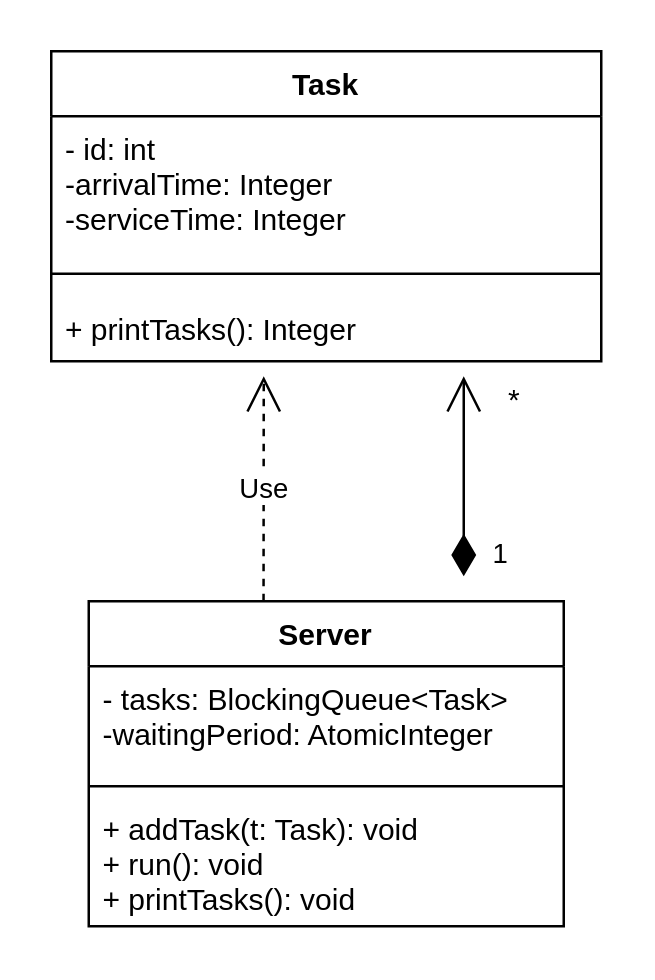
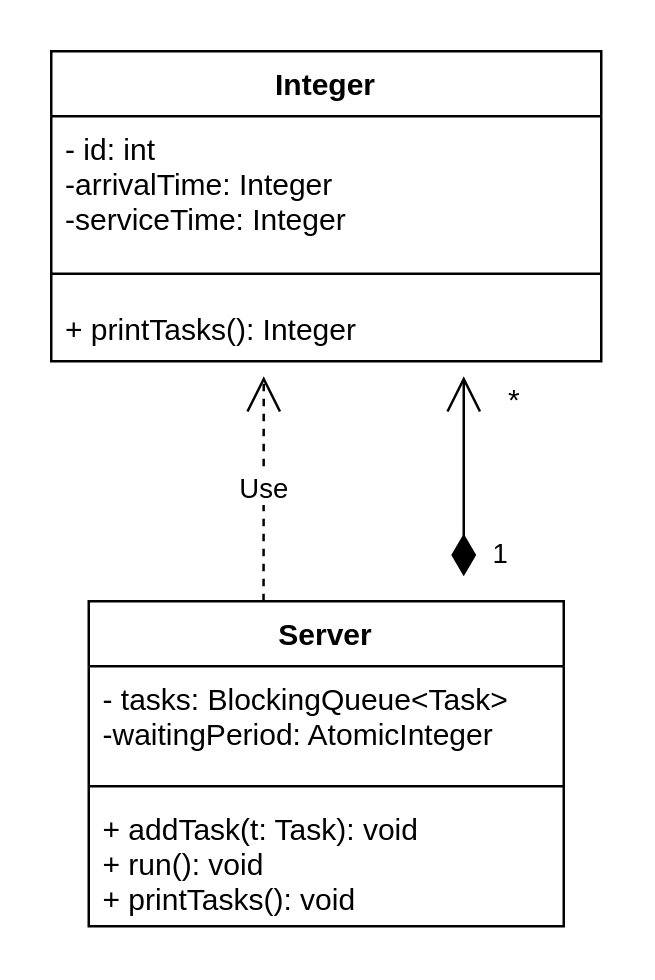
node "Task": label "Task" -> "Integer"
